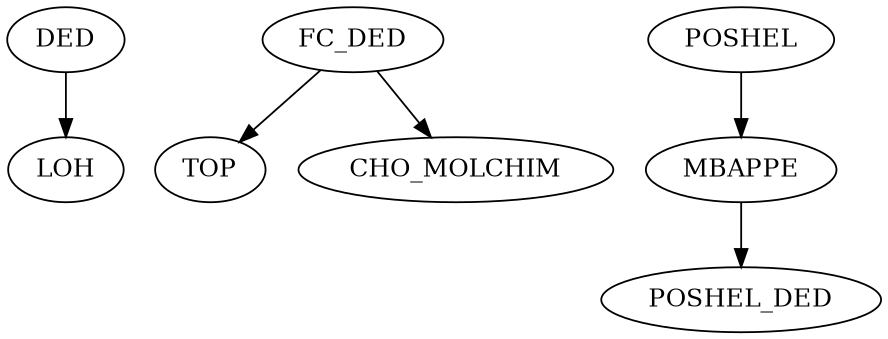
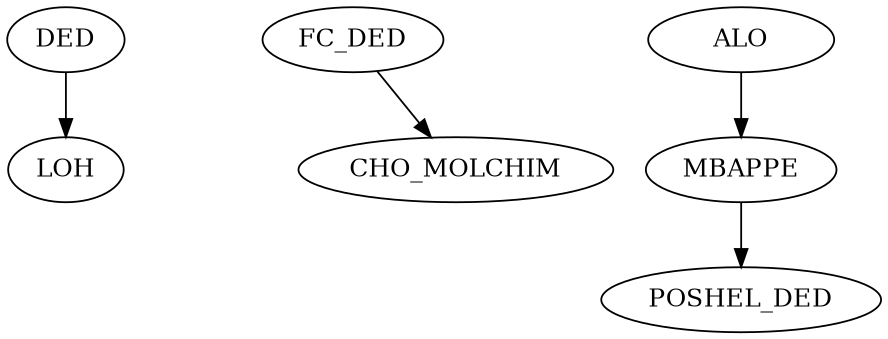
node "POSHEL": label "POSHEL" -> "ALO"
node "TOP": removed
